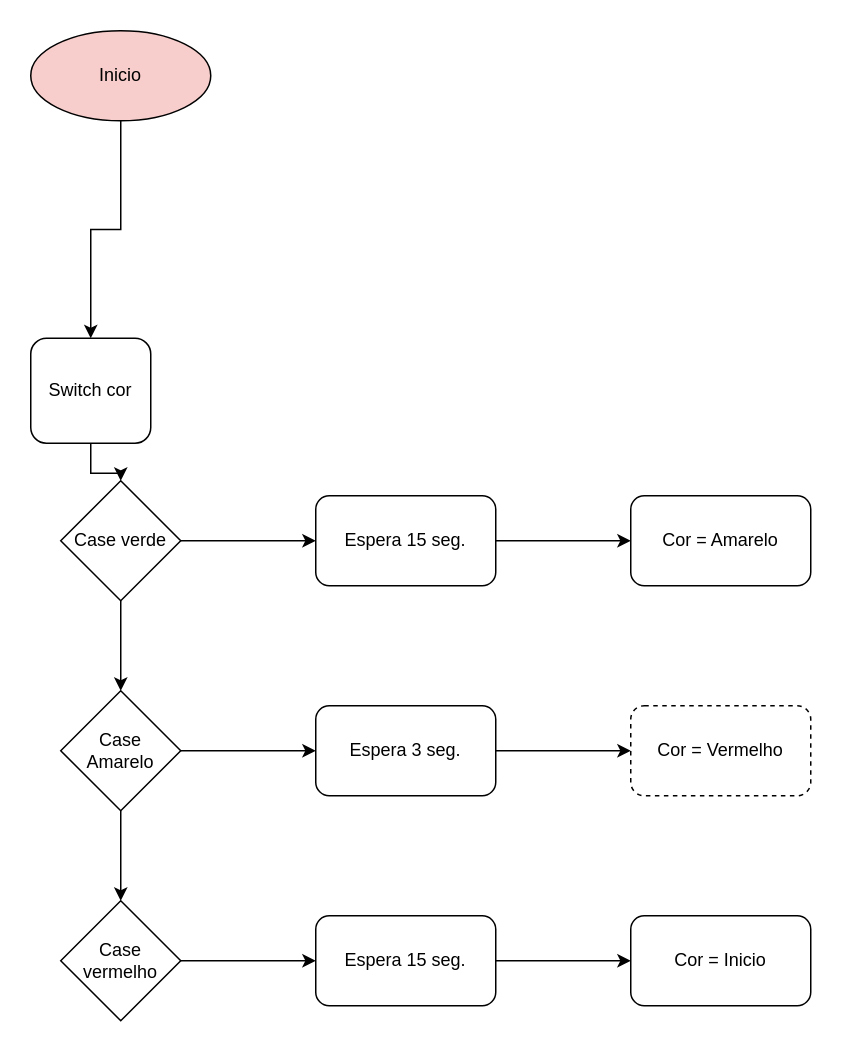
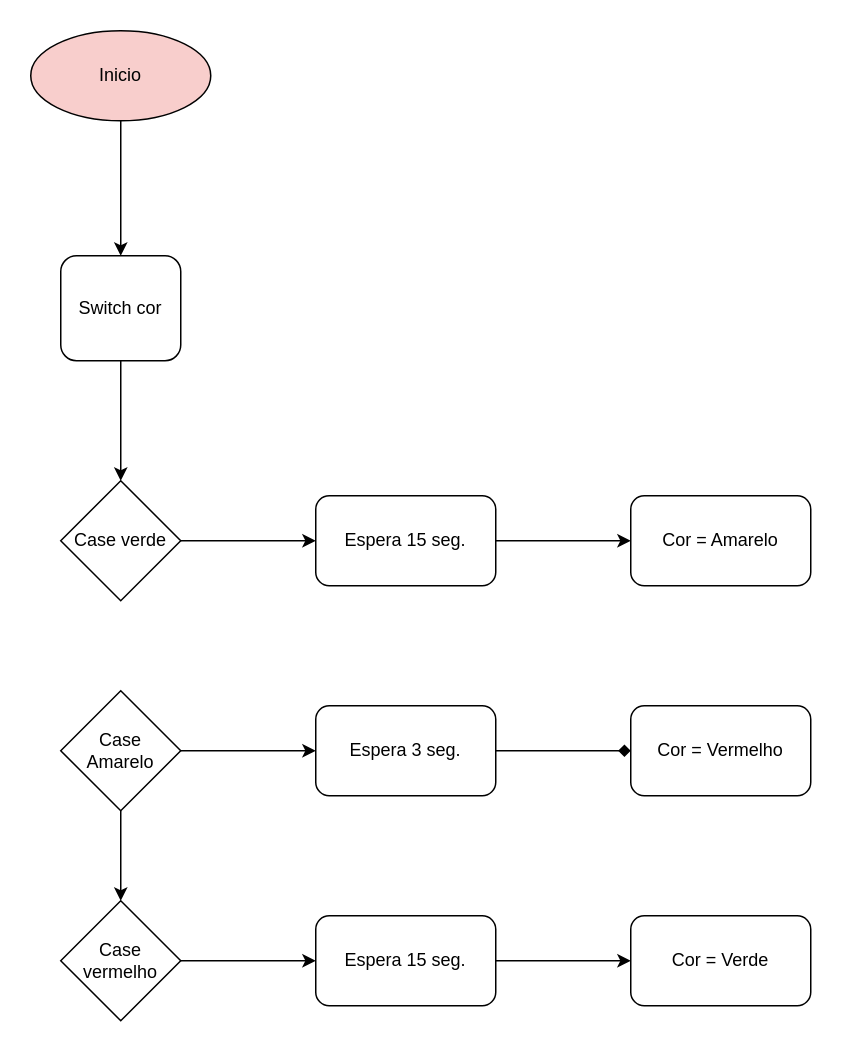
node "Switch cor": moved (91, 391) -> (121, 308)
edge "Case verde" -> "Case Amarelo": removed
edge "Espera 3 seg." -> "Cor = Vermelho": arrowhead classic -> diamond
node "Cor = Vermelho": style dashed -> solid
node "Cor = Inicio": label "Cor = Inicio" -> "Cor = Verde"
